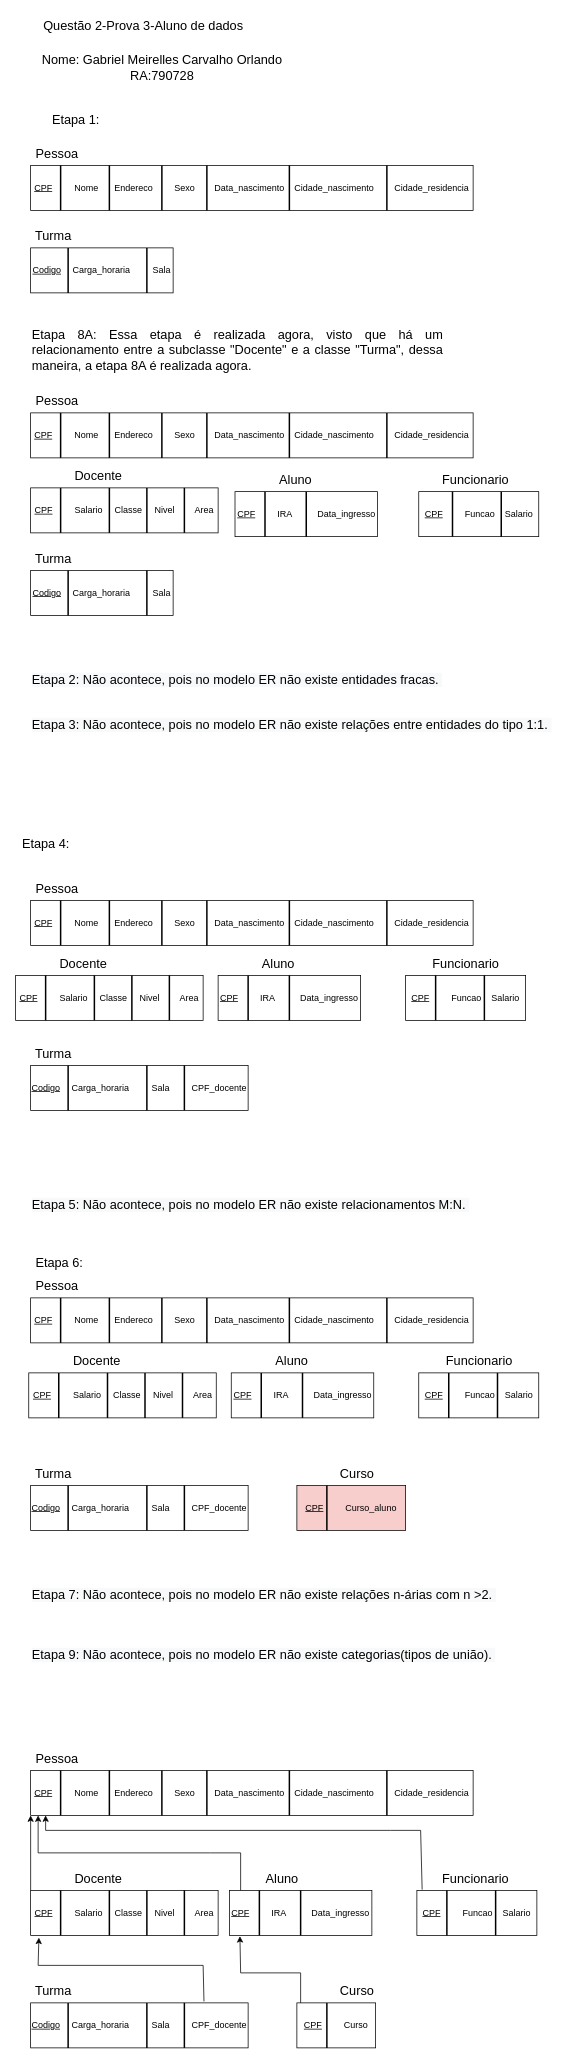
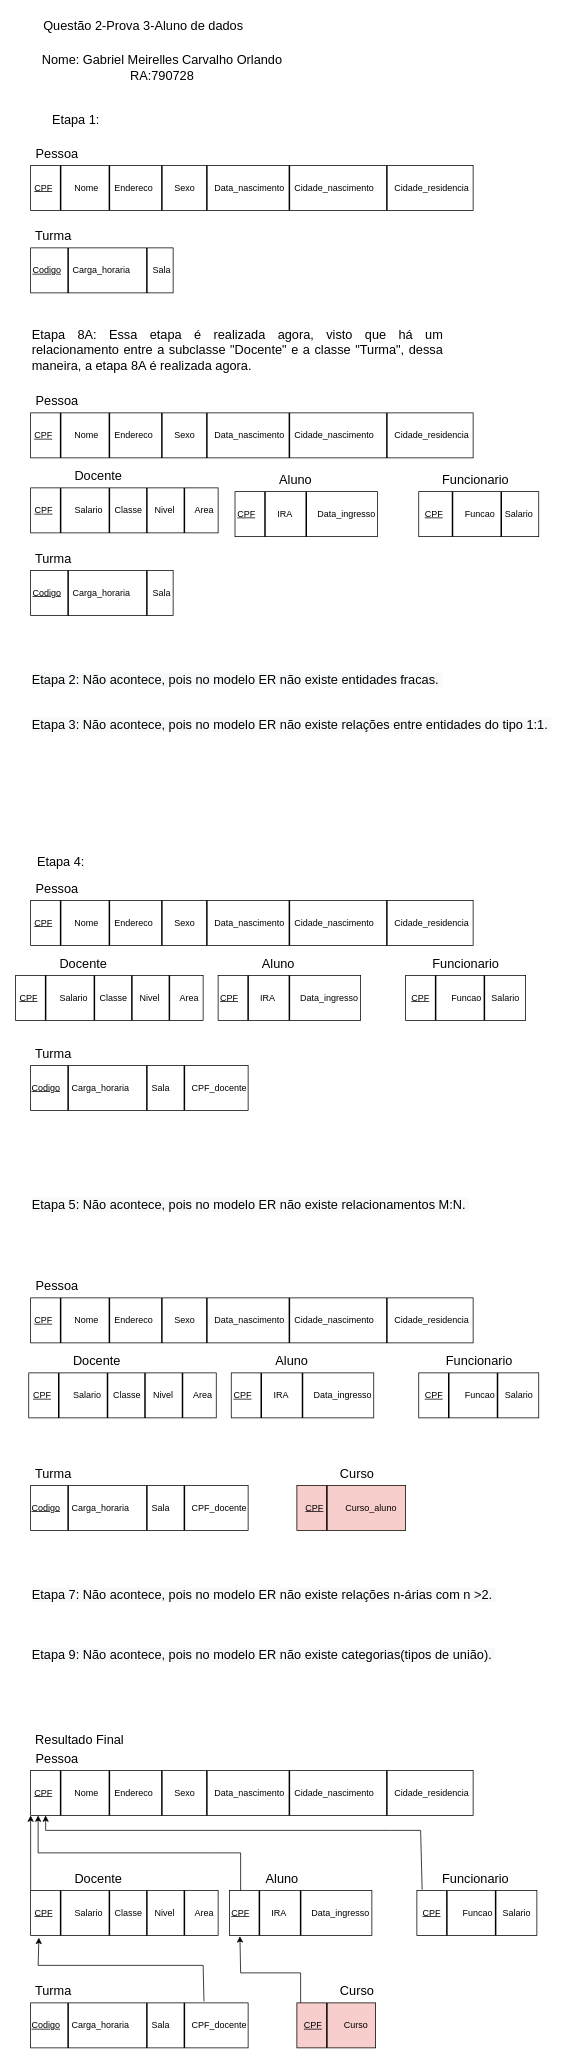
node "Etapa 4:": moved (45, 844) -> (60, 863)
node "Etapa 6:": removed
node "Resultado Final": added
node "CPF Curso": fillcolor #ffffff -> #f8cecc
